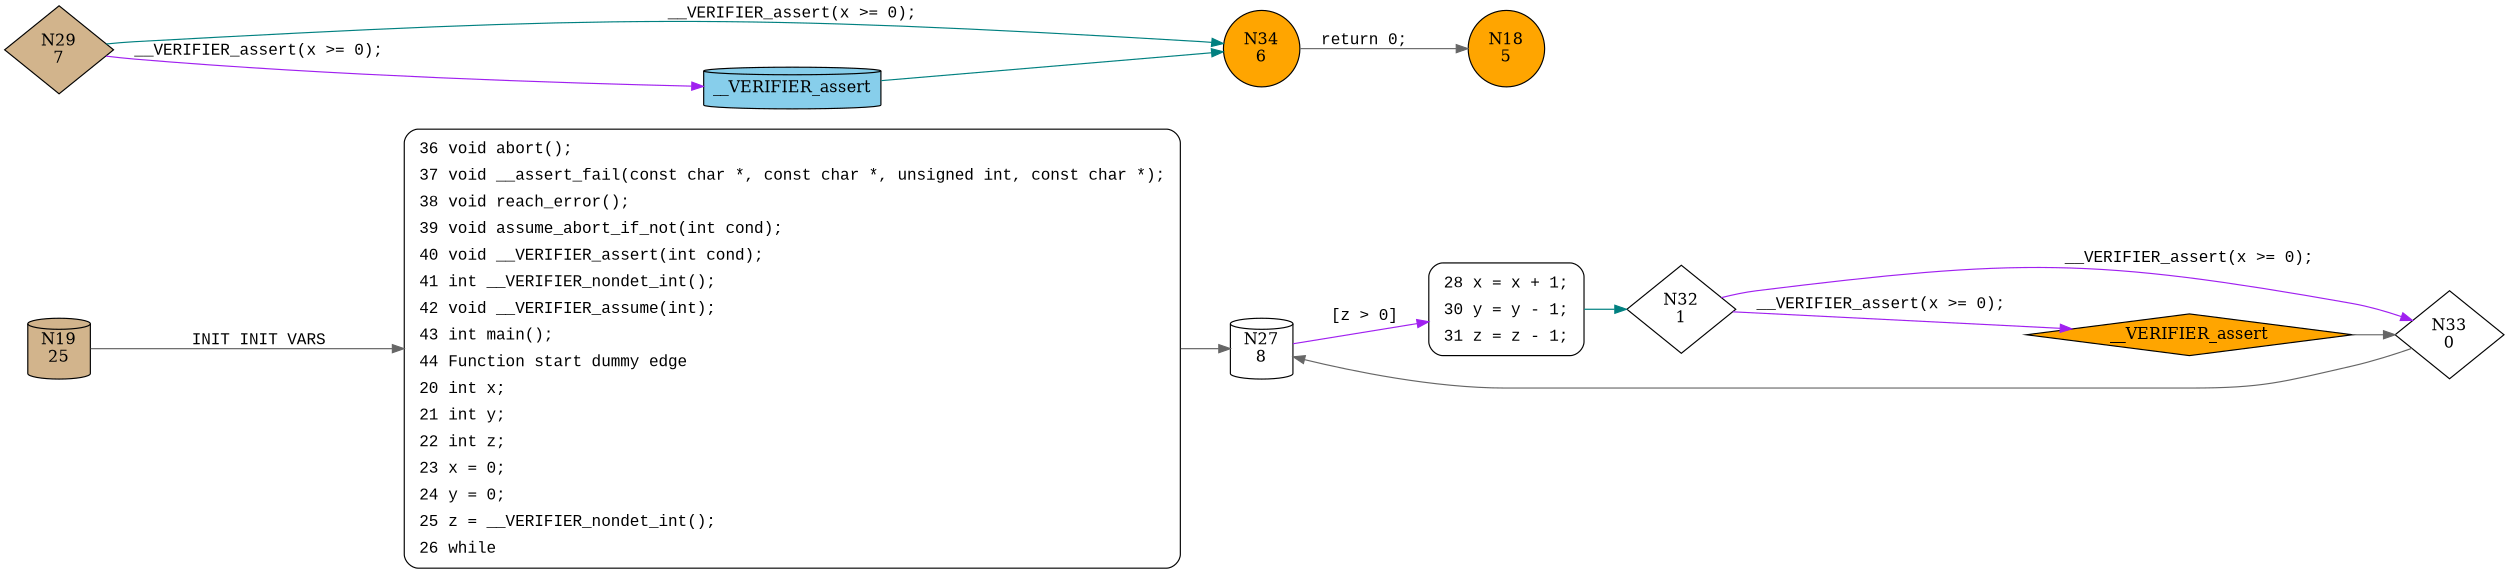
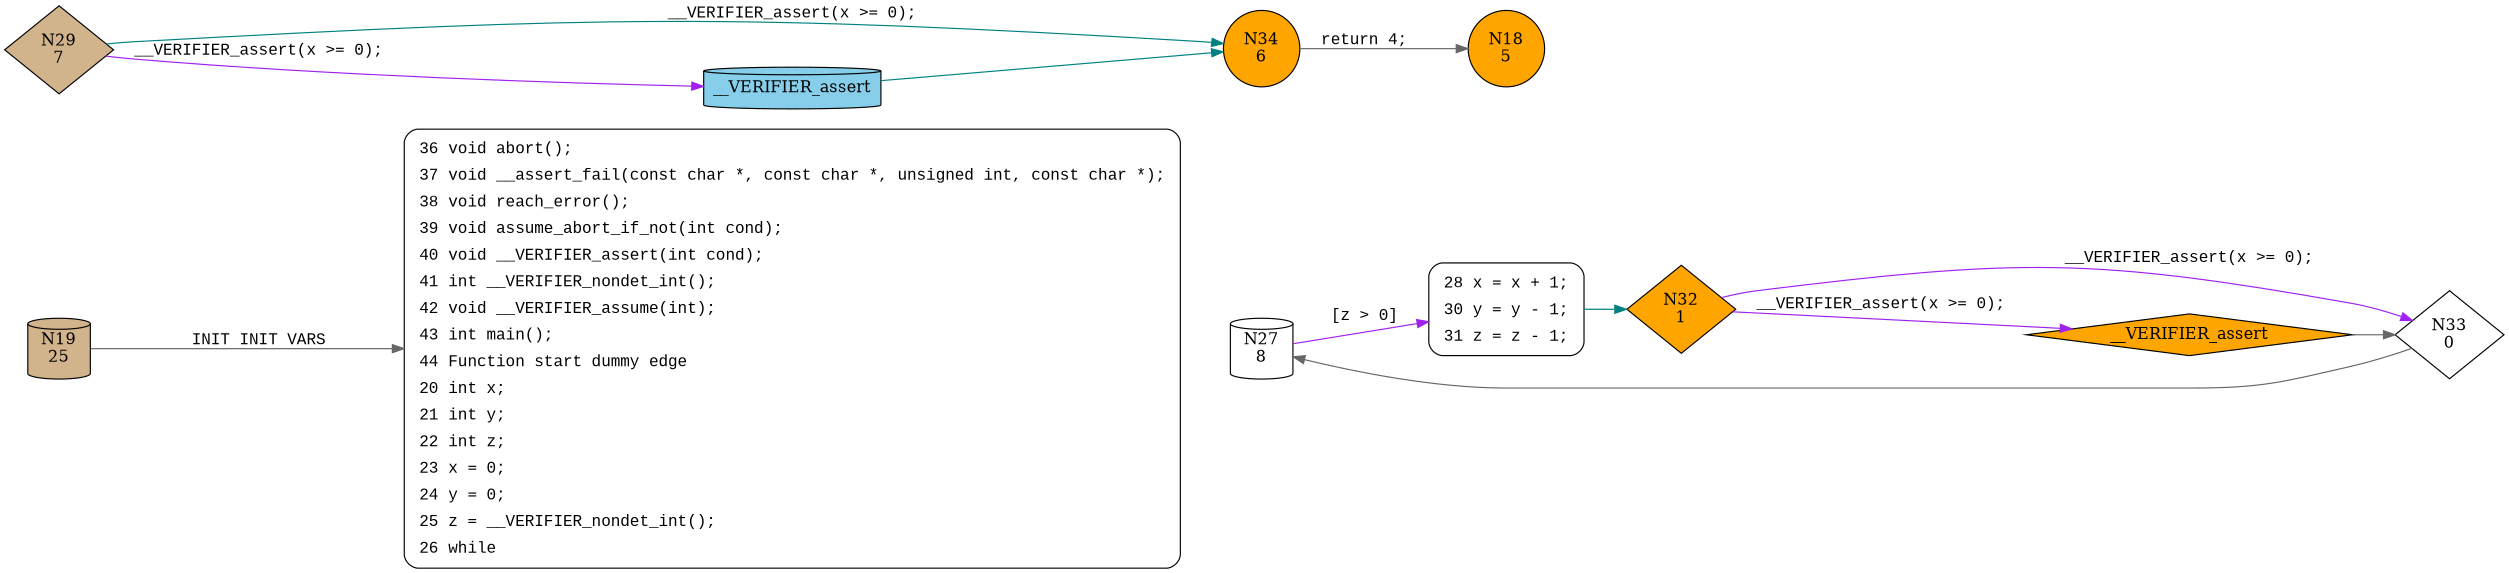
edge "N34 6" -> "N18 5": label "return 0;" -> "return 4;"
node "N32 1": fillcolor white -> orange
edge "36" -> "N27 8": removed
